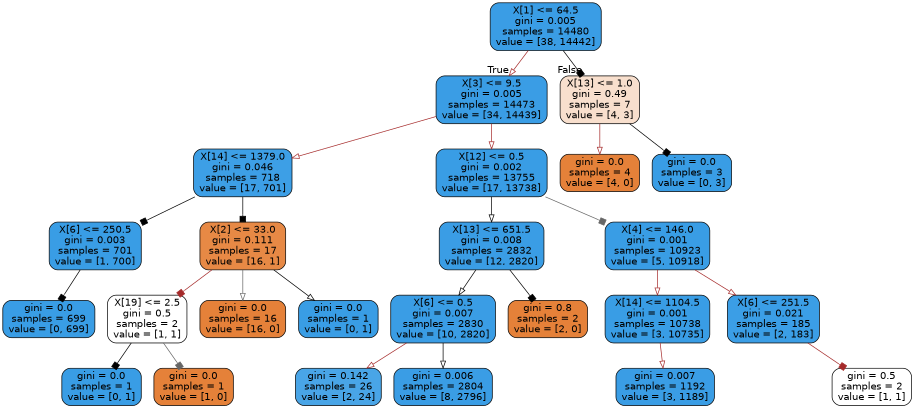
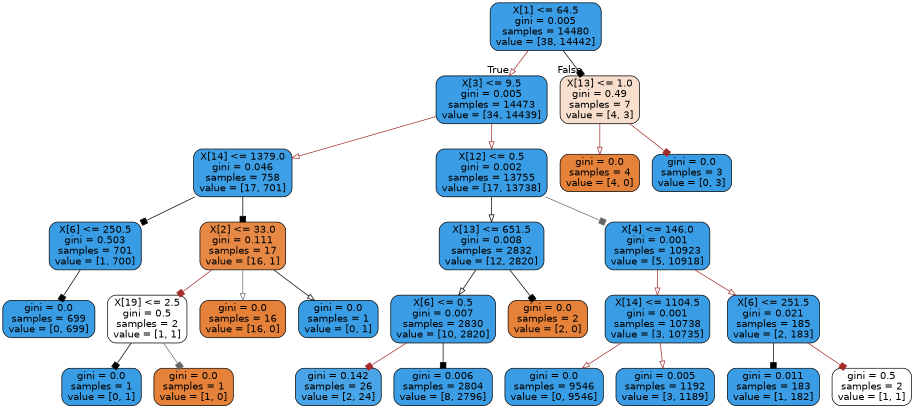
edge "X[13] <= 1.0 gini = 0.49 samples = 7 value = [4, 3]" -> "gini = 0.0 samples = 3 value = [0, 3]": color black -> brown
node "X[14] <= 1379.0 gini = 0.046 samples = 718 value = [17, 701]": label "X[14] <= 1379.0 gini = 0.046 samples = 718 value = [17, 701]" -> "X[14] <= 1379.0 gini = 0.046 samples = 758 value = [17, 701]"
node "X[6] <= 250.5 gini = 0.003 samples = 701 value = [1, 700]": label "X[6] <= 250.5 gini = 0.003 samples = 701 value = [1, 700]" -> "X[6] <= 250.5 gini = 0.503 samples = 701 value = [1, 700]"
node "gini = 0.8 samples = 2 value = [2, 0]": label "gini = 0.8 samples = 2 value = [2, 0]" -> "gini = 0.0 samples = 2 value = [2, 0]"
edge "X[6] <= 0.5 gini = 0.007 samples = 2830 value = [10, 2820]" -> "gini = 0.006 samples = 2804 value = [8, 2796]": arrowhead onormal -> box
edge "X[6] <= 0.5 gini = 0.007 samples = 2830 value = [10, 2820]" -> "gini = 0.142 samples = 26 value = [2, 24]": arrowhead onormal -> box
node "gini = 0.0 samples = 9546 value = [0, 9546]": added
node "gini = 0.007 samples = 1192 value = [3, 1189]": label "gini = 0.007 samples = 1192 value = [3, 1189]" -> "gini = 0.005 samples = 1192 value = [3, 1189]"
node "gini = 0.011 samples = 183 value = [1, 182]": added
